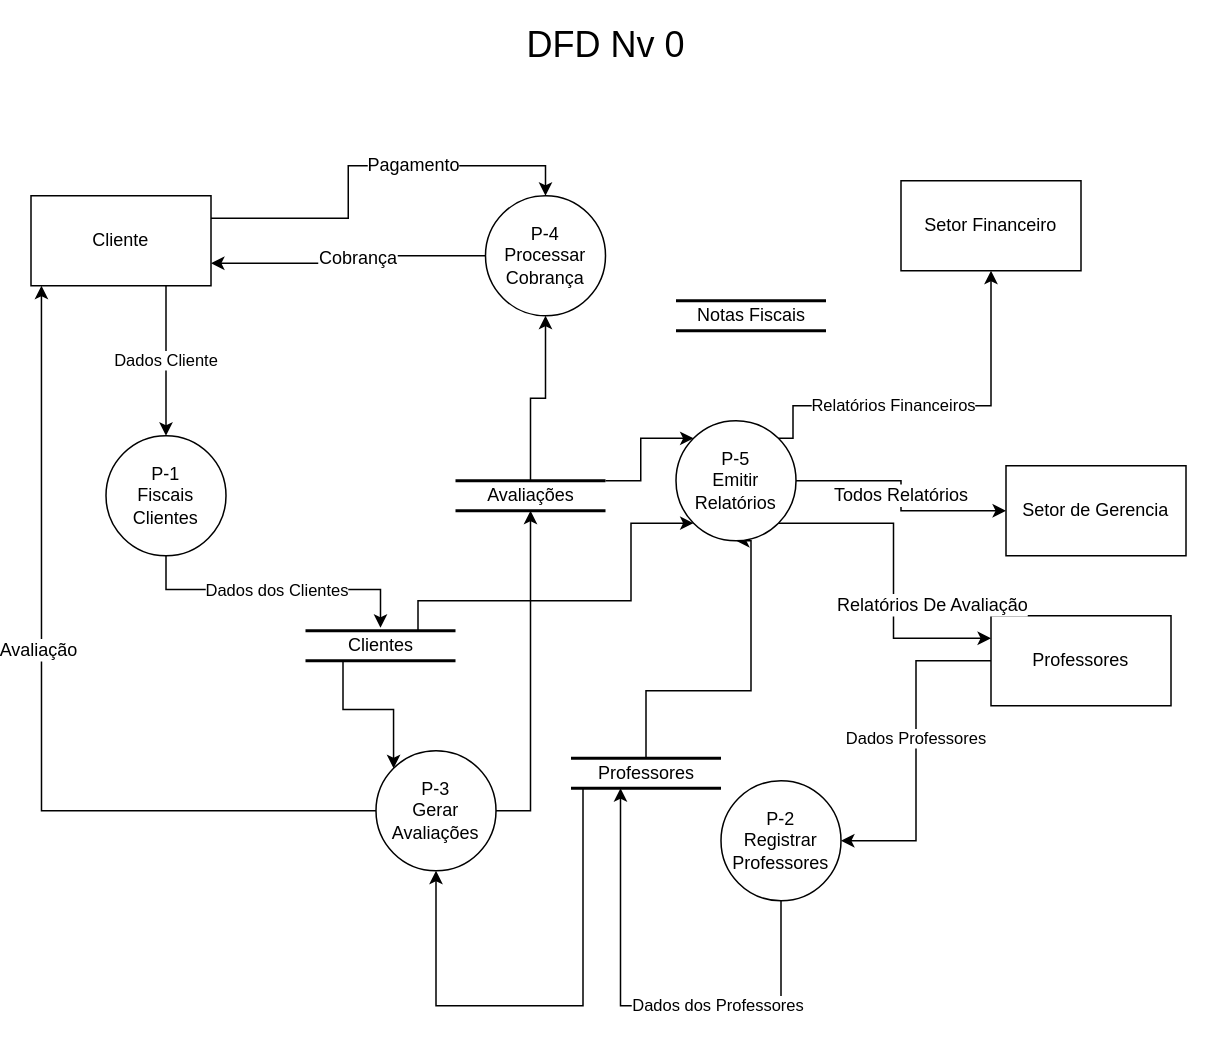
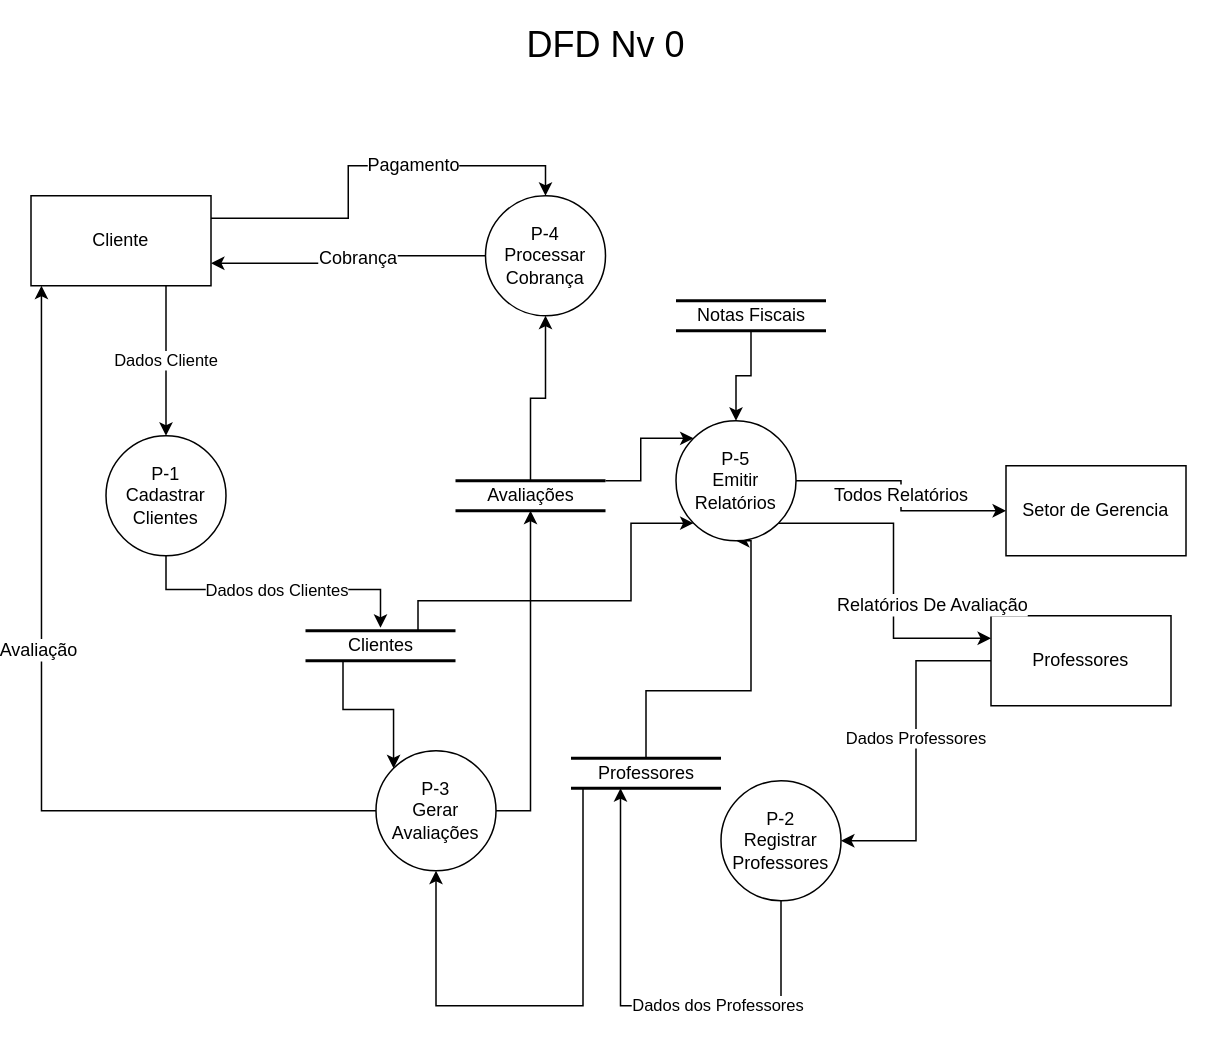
node "Setor Financeiro": removed
edge "Notas Fiscais" -> "P-5 Emitir Relatórios": added
edge "P-5 Emitir Relatórios" -> "Setor Financeiro": removed, label "Relatórios Financeiros"
node "P-1 Fiscais Clientes": label "P-1 Fiscais Clientes" -> "P-1 Cadastrar Clientes"
